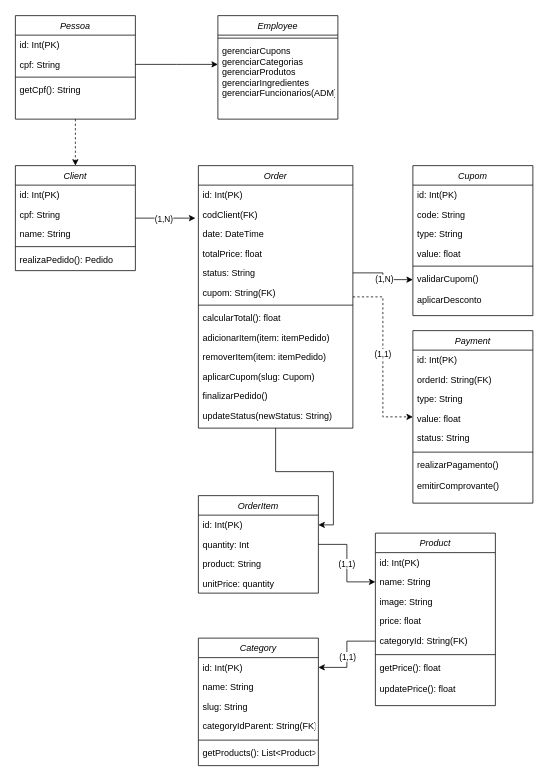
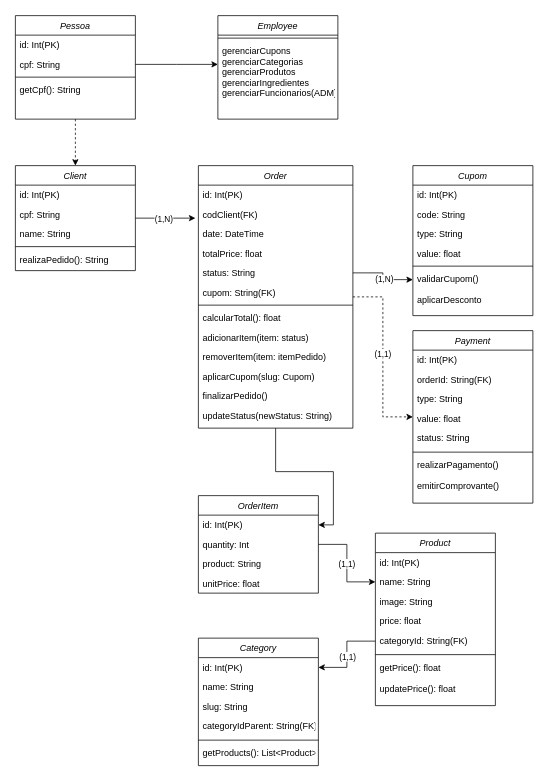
node "realizaPedido(): Pedido": label "realizaPedido(): Pedido" -> "realizaPedido(): String"
node "adicionarItem(item: itemPedido)": label "adicionarItem(item: itemPedido)" -> "adicionarItem(item: status)"
node "unitPrice: quantity": label "unitPrice: quantity" -> "unitPrice: float"
